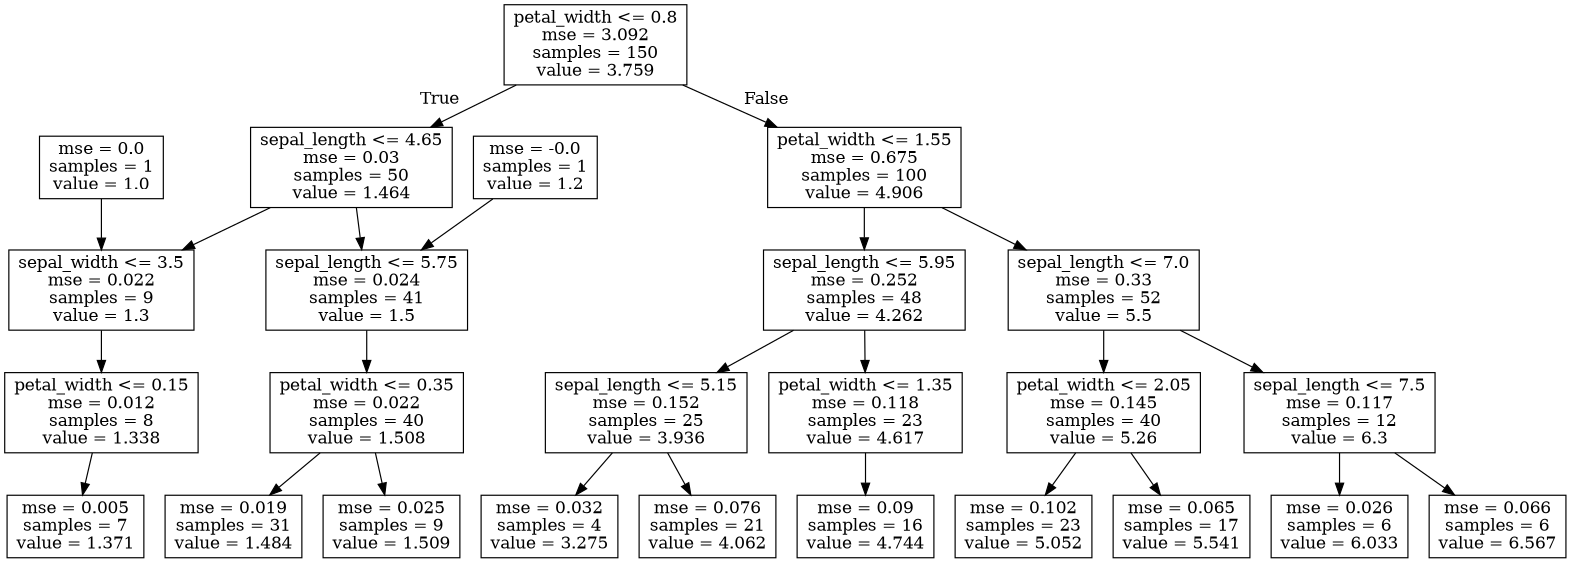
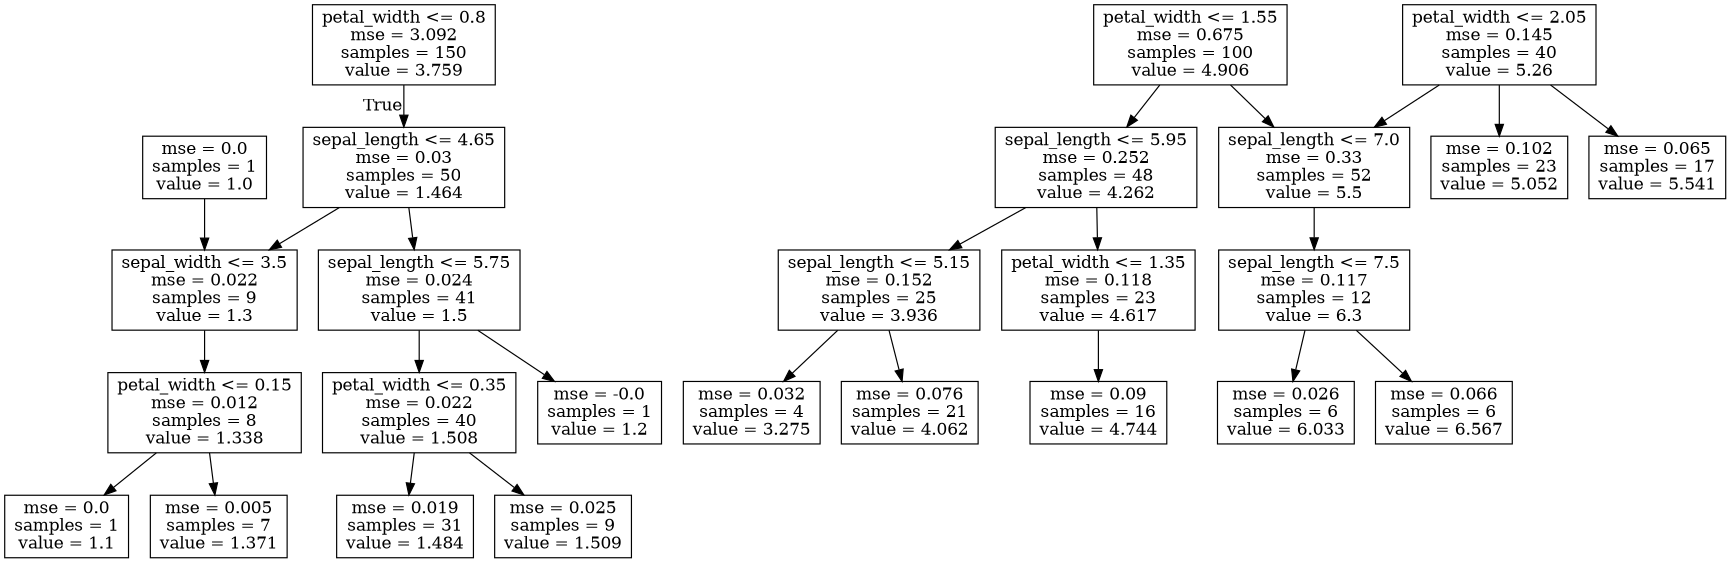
edge "petal_width <= 0.8 mse = 3.092 samples = 150 value = 3.759" -> "petal_width <= 1.55 mse = 0.675 samples = 100 value = 4.906": removed
edge "mse = -0.0 samples = 1 value = 1.2" -> "sepal_length <= 5.75 mse = 0.024 samples = 41 value = 1.5": reversed
edge "sepal_length <= 7.0 mse = 0.33 samples = 52 value = 5.5" -> "petal_width <= 2.05 mse = 0.145 samples = 40 value = 5.26": reversed
node "mse = 0.0 samples = 1 value = 1.1": added
